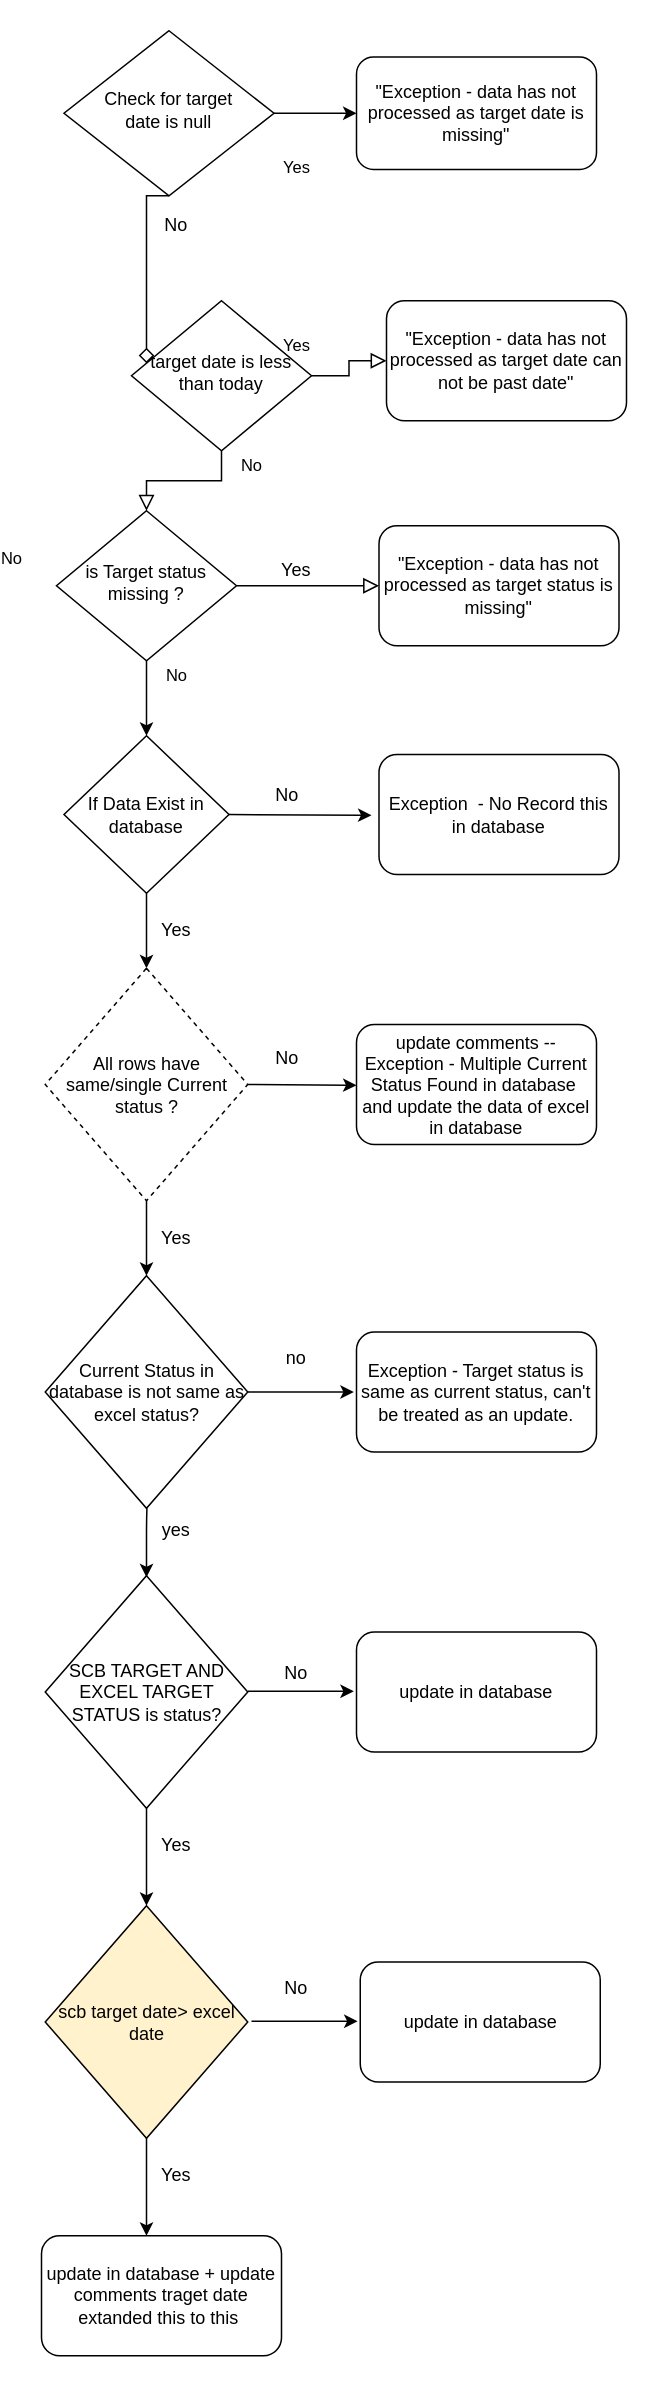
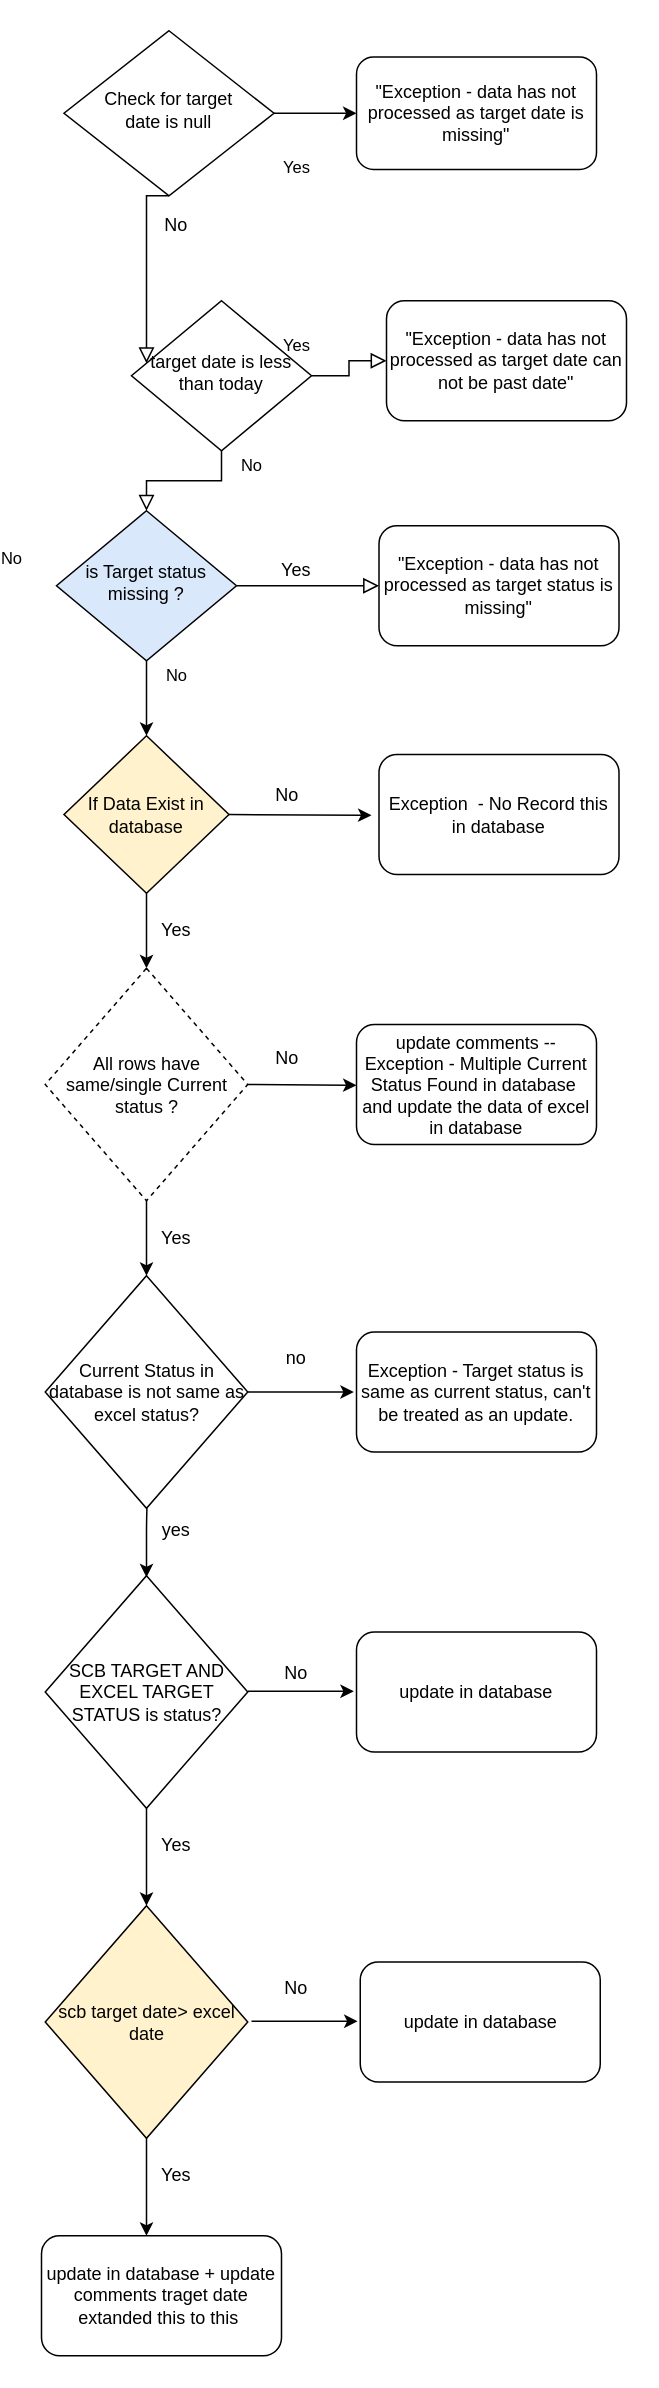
edge "Check for target date is null" -> "target date is less than today": arrowhead diamond -> block
node "is Target status missing ?": fillcolor #ffffff -> #dae8fc
node "If Data Exist in database": fillcolor #ffffff -> #fff2cc
